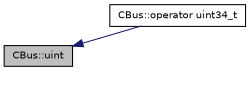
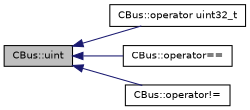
node "CBus::operator uint34_t": label "CBus::operator uint34_t" -> "CBus::operator uint32_t"
node "CBus::operator==": added
node "CBus::operator!=": added
